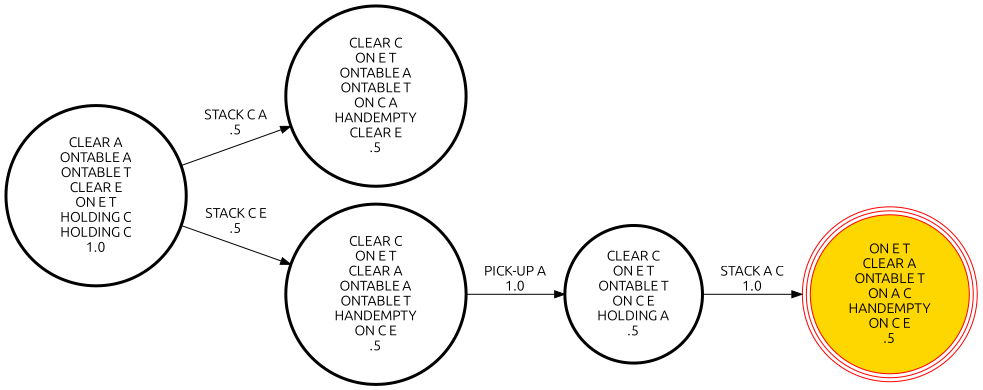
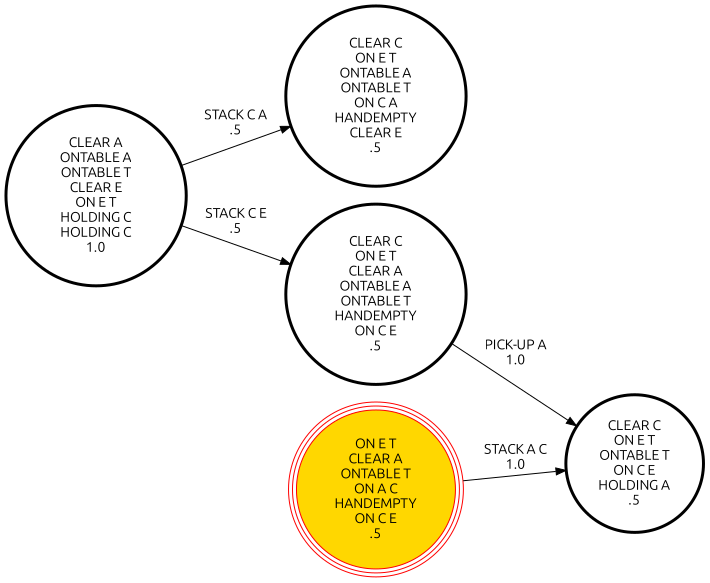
edge "CLEAR C ON E T ONTABLE T ON C E HOLDING A .5" -> "ON E T CLEAR A ONTABLE T ON A C HANDEMPTY ON C E .5": reversed
